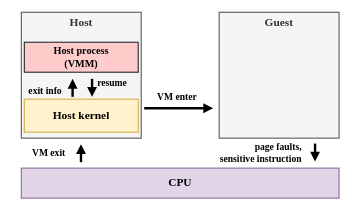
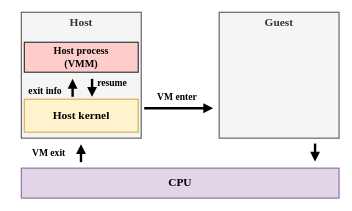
node "page faults, sensitive instruction": removed
